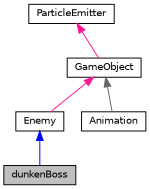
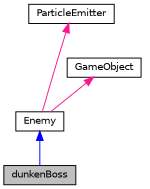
edge "GameObject" -> "ParticleEmitter": now "Enemy" -> "ParticleEmitter"
node "Animation": removed
